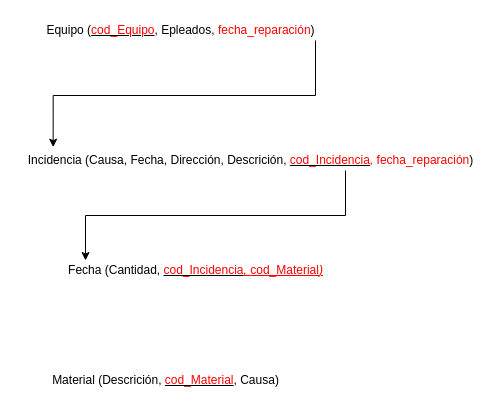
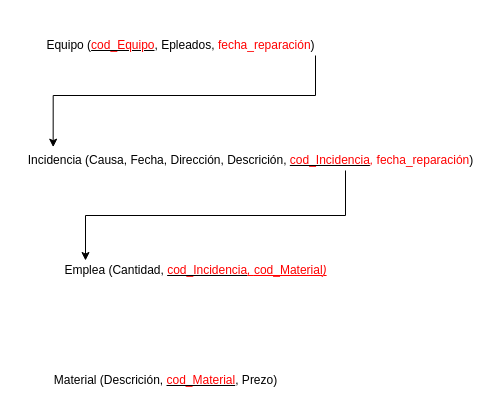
node "Equipo (cod_Equipo, Epleados, fecha_reparación)": moved (181, 31) -> (181, 46)
node "Fecha (Cantidad, cod_Incidencia, cod_Material)": label "Fecha (Cantidad, cod_Incidencia, cod_Material)" -> "Emplea (Cantidad, cod_Incidencia, cod_Material)"
node "Material (Descrición, cod_Material, Causa)": label "Material (Descrición, cod_Material, Causa)" -> "Material (Descrición, cod_Material, Prezo)"
